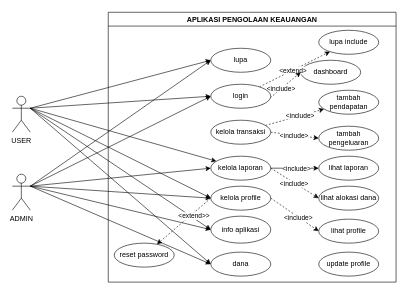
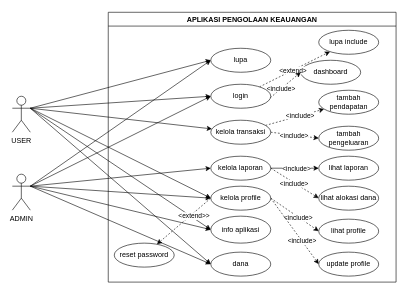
edge "USER" -> "kelola transaksi": added
edge "USER" -> "kelola laporan": removed
edge "kelola profile" -> "update profile": added, label "<include>"
